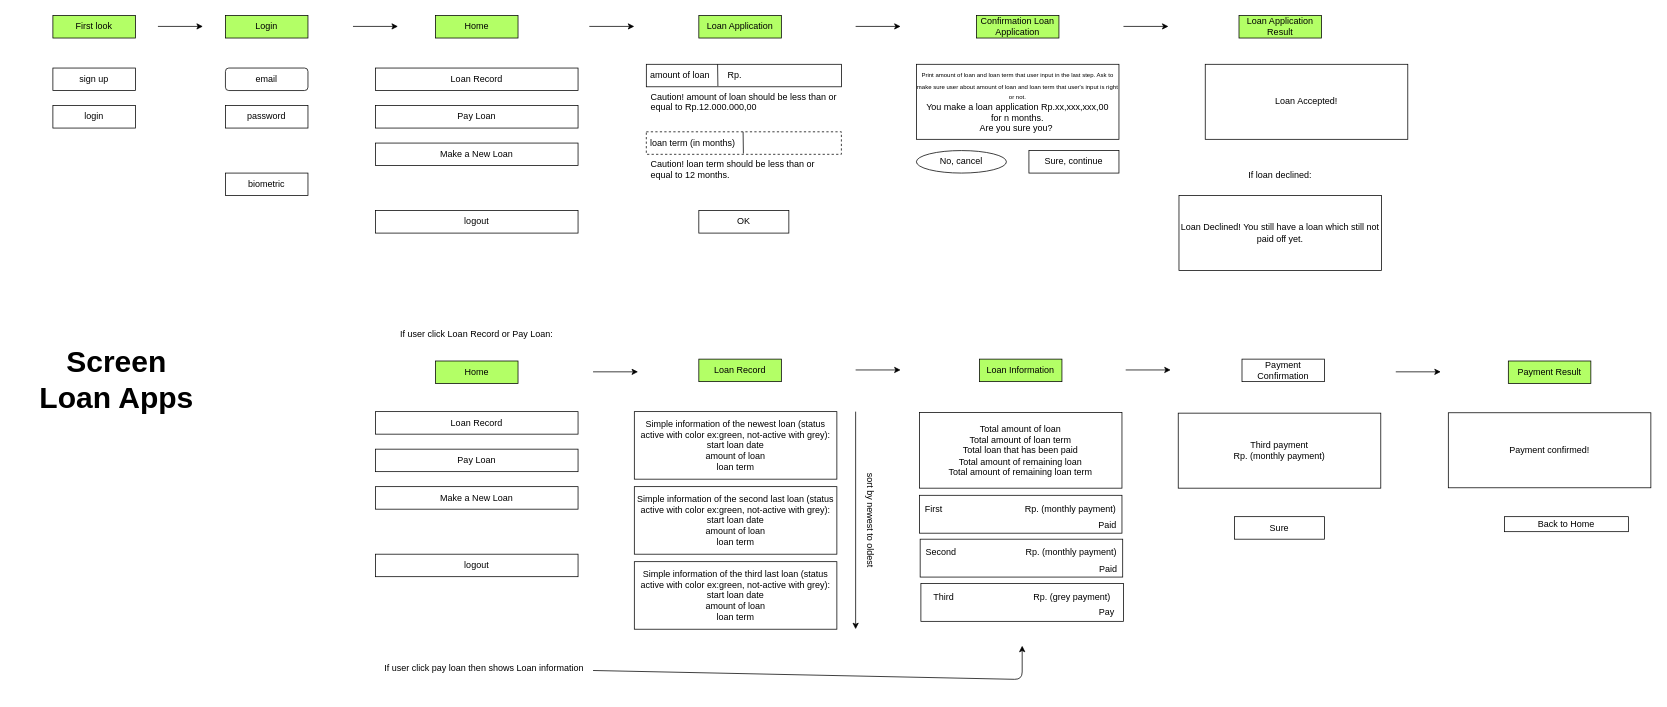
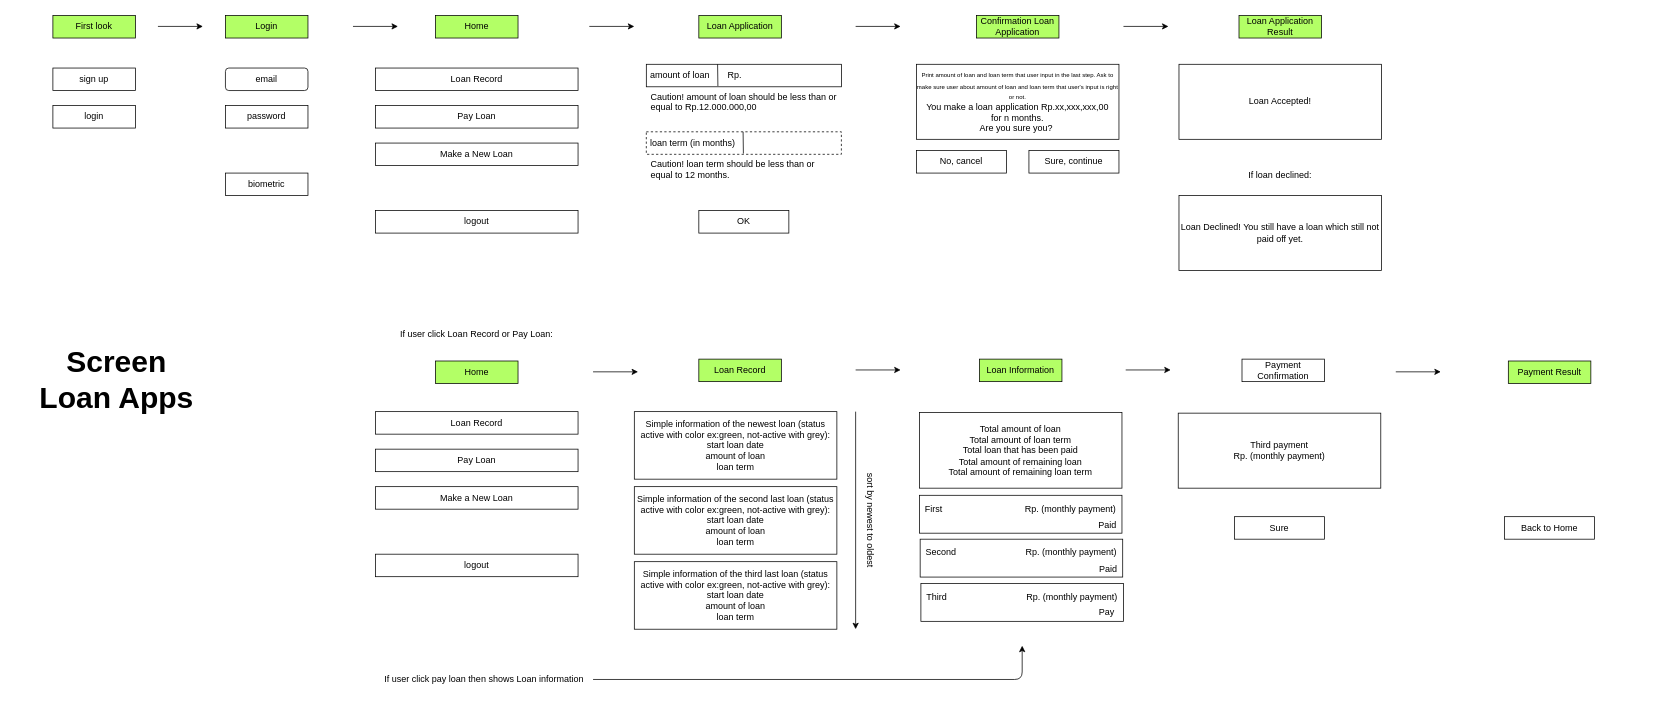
node "Loan Accepted!": moved (1306, 102) -> (1280, 102)
node "No, cancel": shape ellipse -> rectangle
node "Payment confirmed!": removed
node "Back to Home": size 124x15 -> 90x23
node "Third Rp. (grey payment)": label "Third Rp. (grey payment)" -> "Third Rp. (monthly payment)"
node "If user click pay loan then shows Loan information": moved (484, 668) -> (484, 679)
